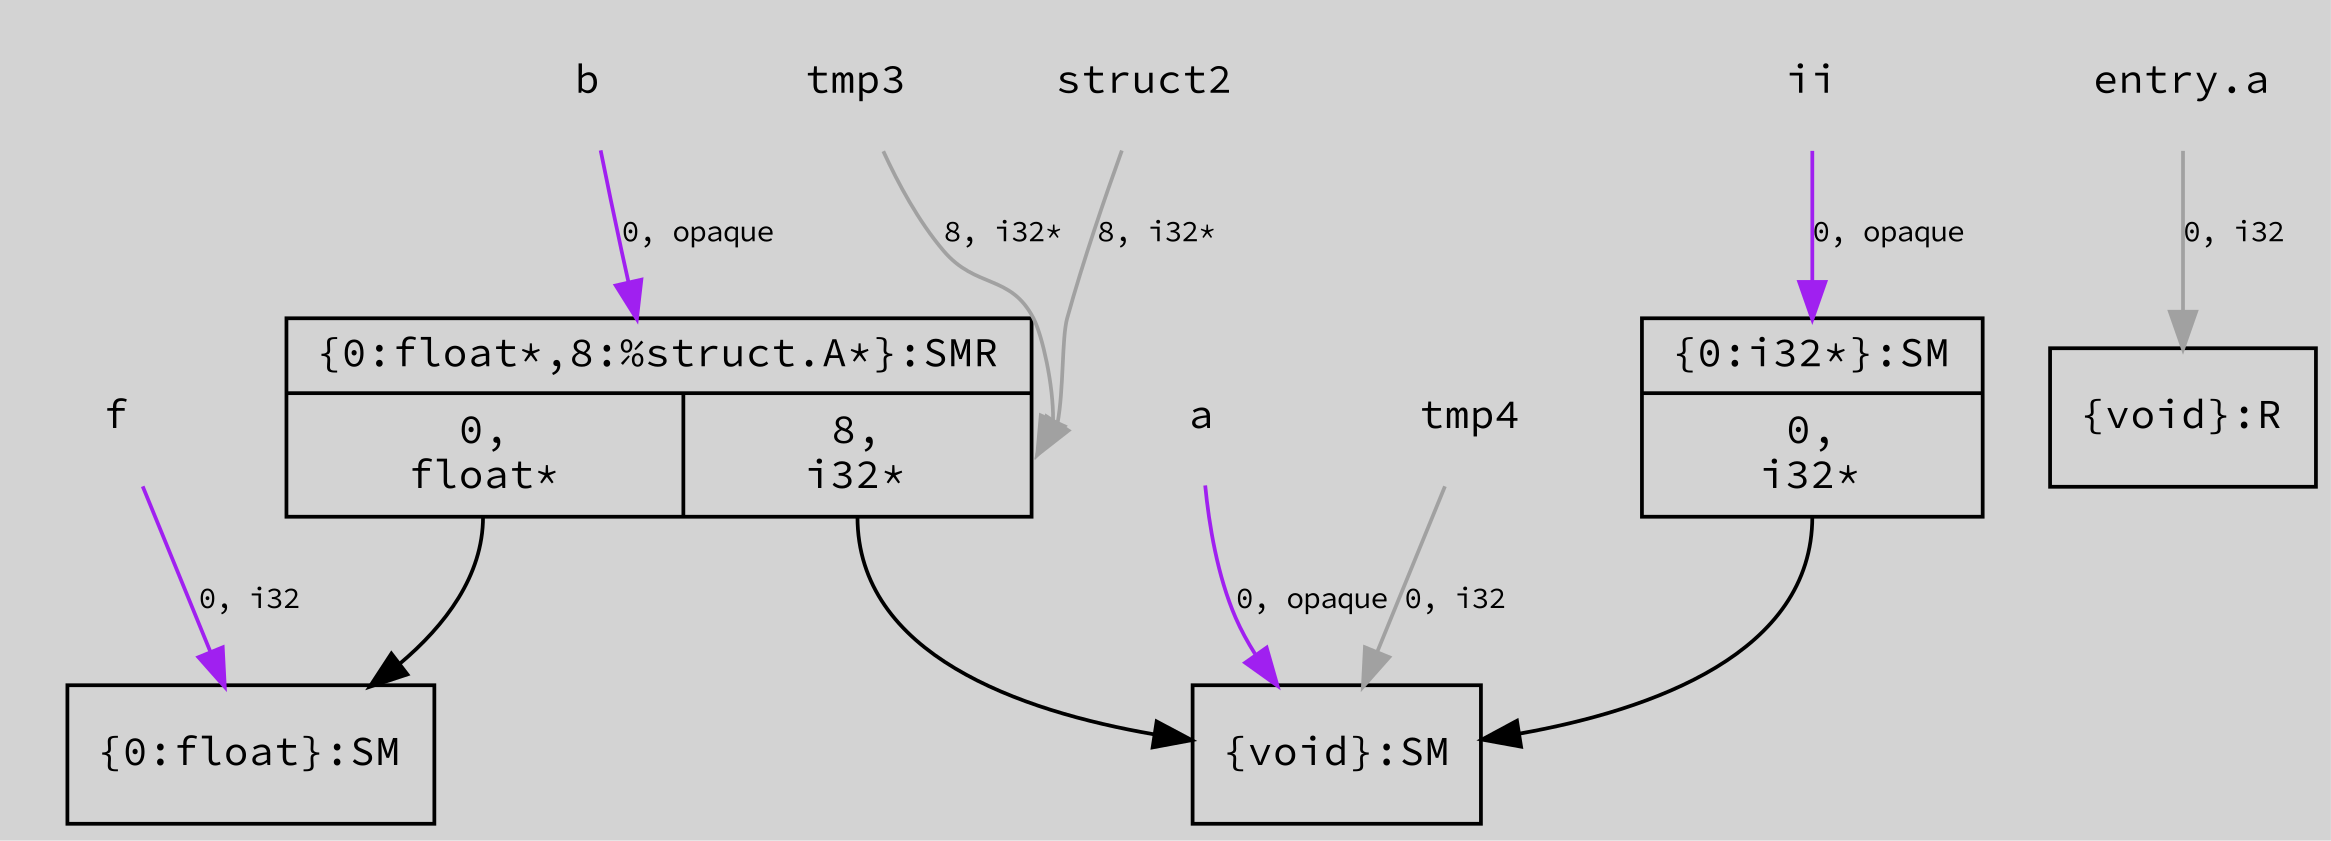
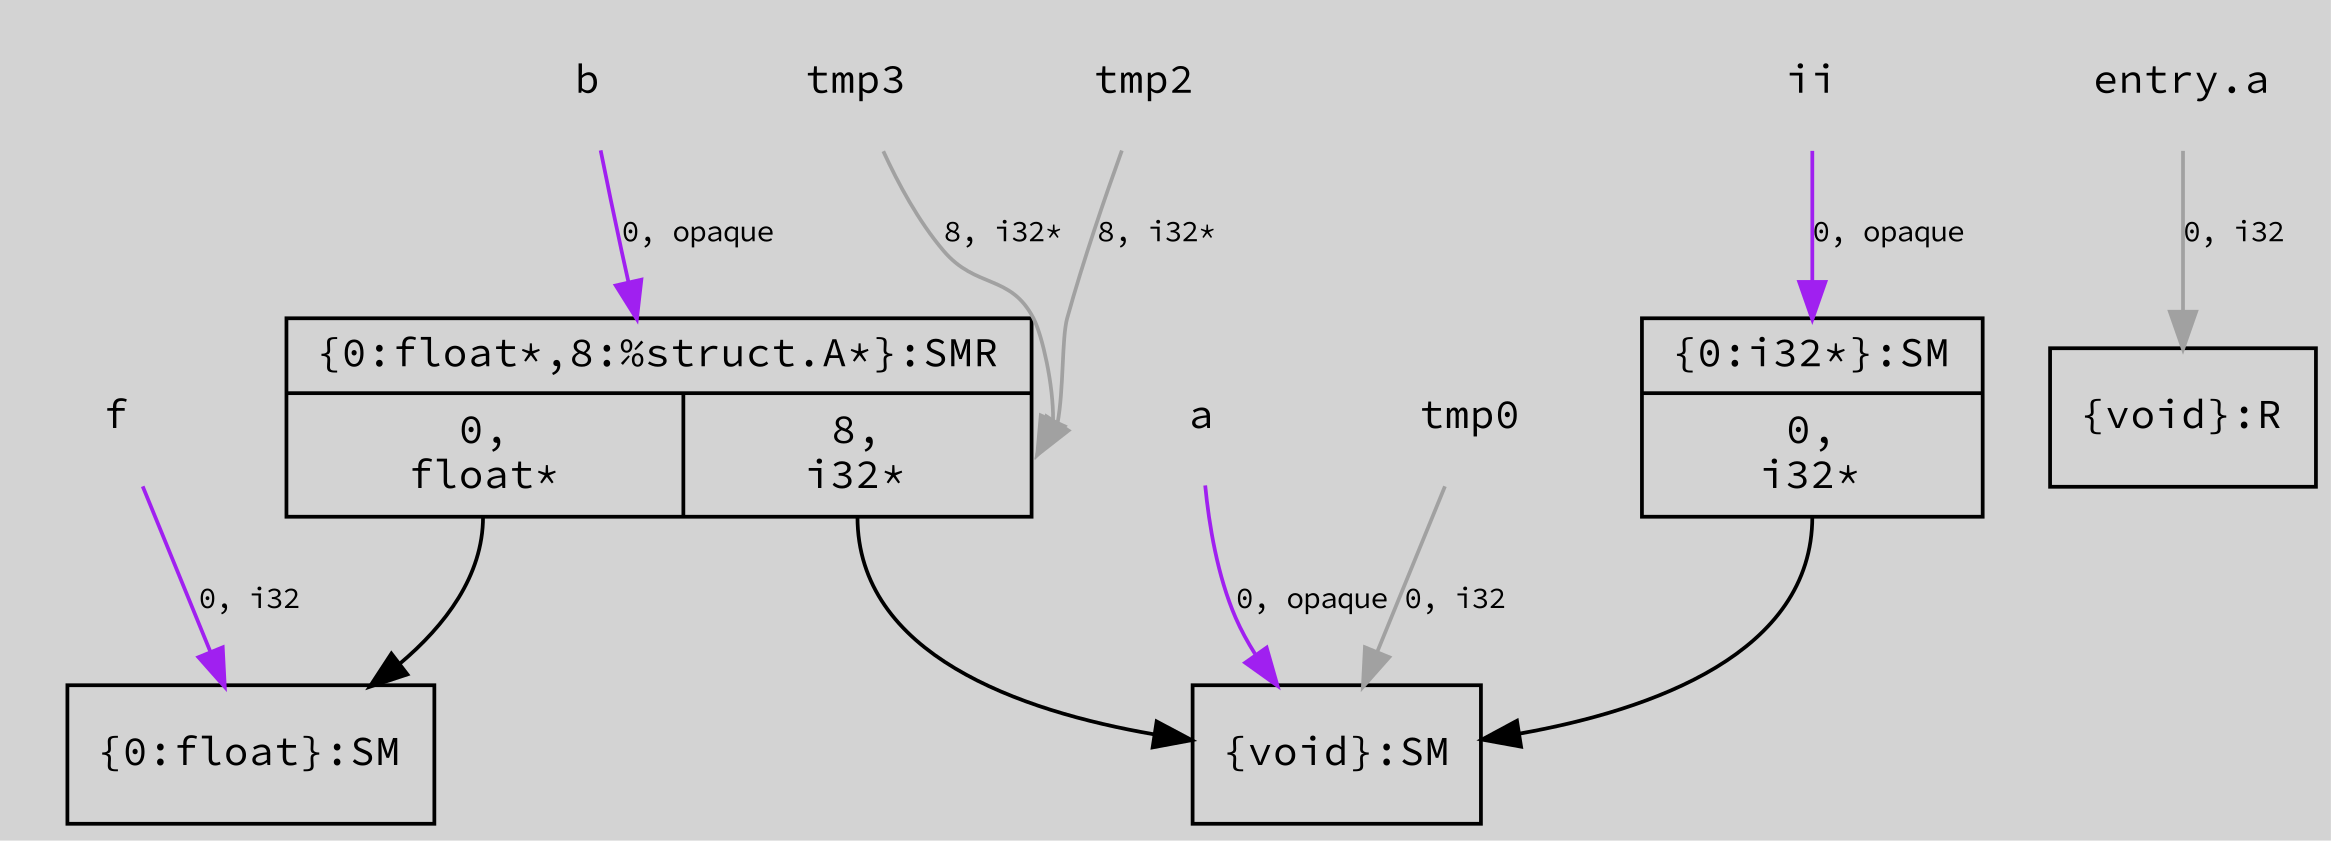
node "struct2": label "struct2" -> "tmp2"
node "tmp4": label "tmp4" -> "tmp0"
